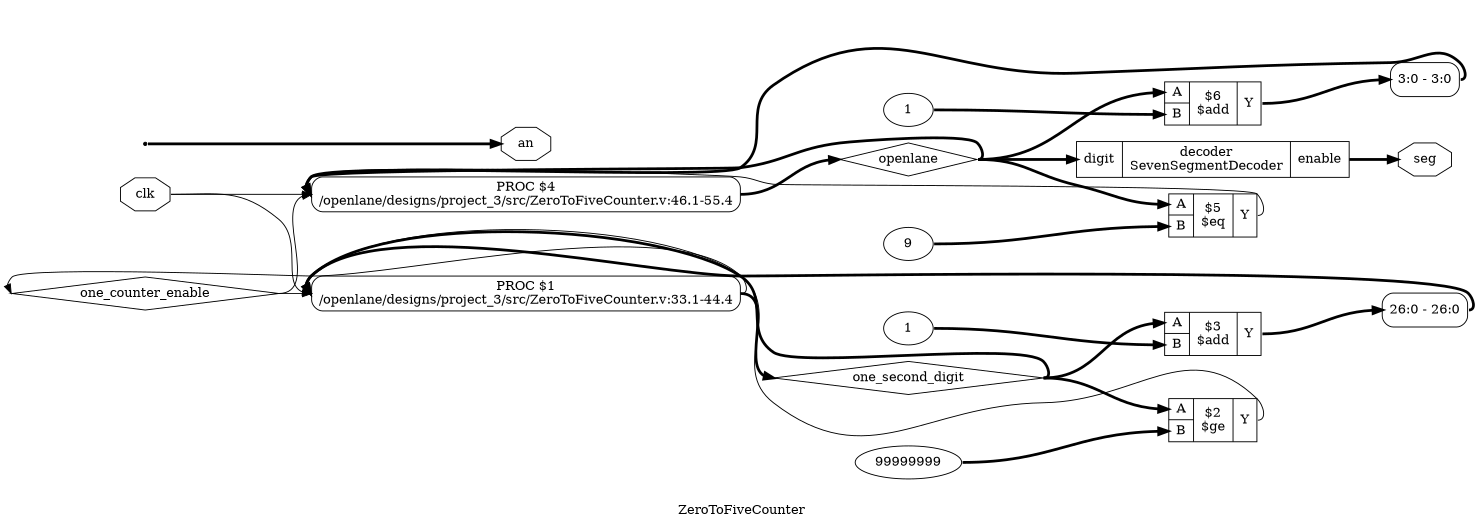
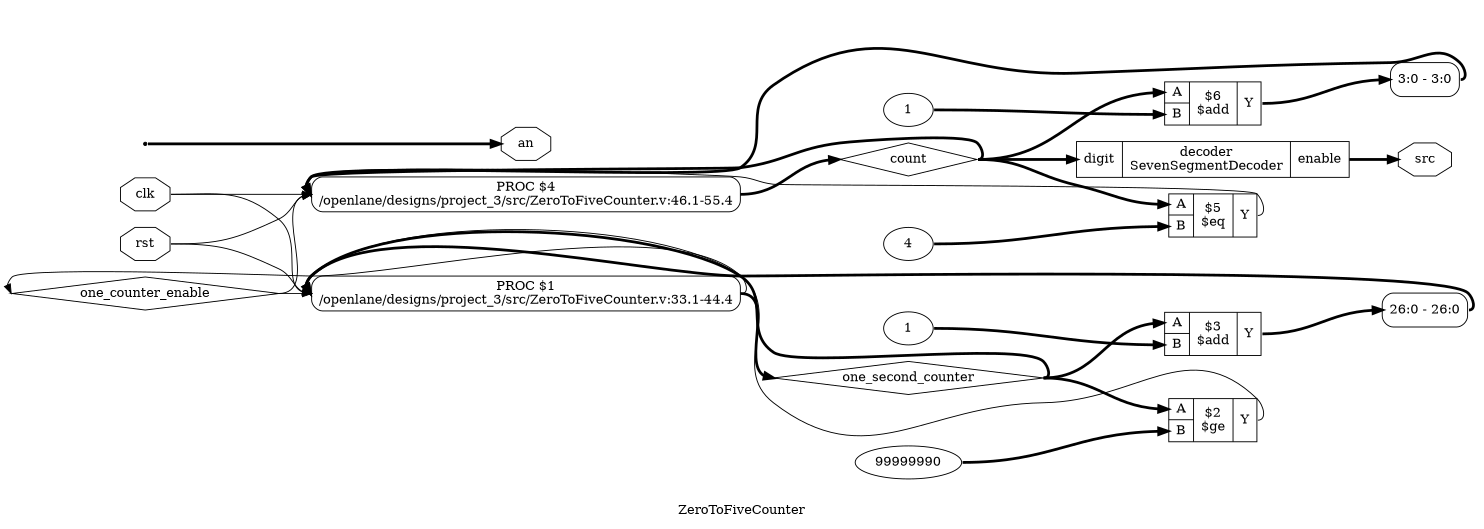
node "openlane": label "openlane" -> "count"
node "seg": label "seg" -> "src"
node "rst": added
node "9": label "9" -> "4"
node "one_second_digit": label "one_second_digit" -> "one_second_counter"
node "99999999": label "99999999" -> "99999990"
